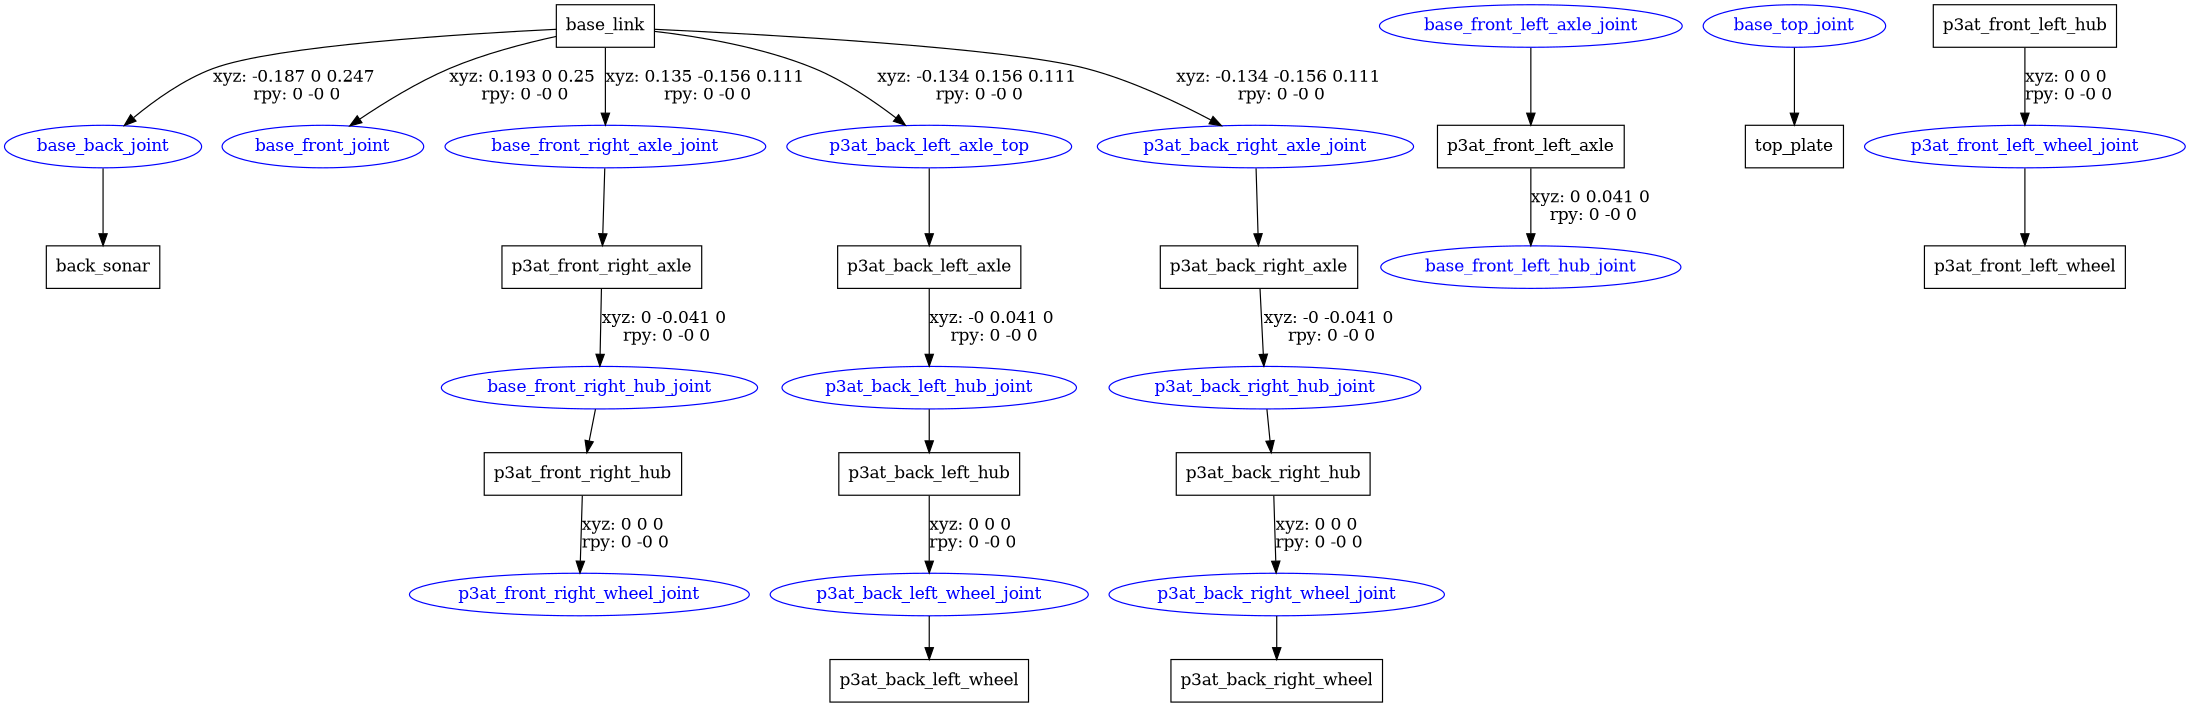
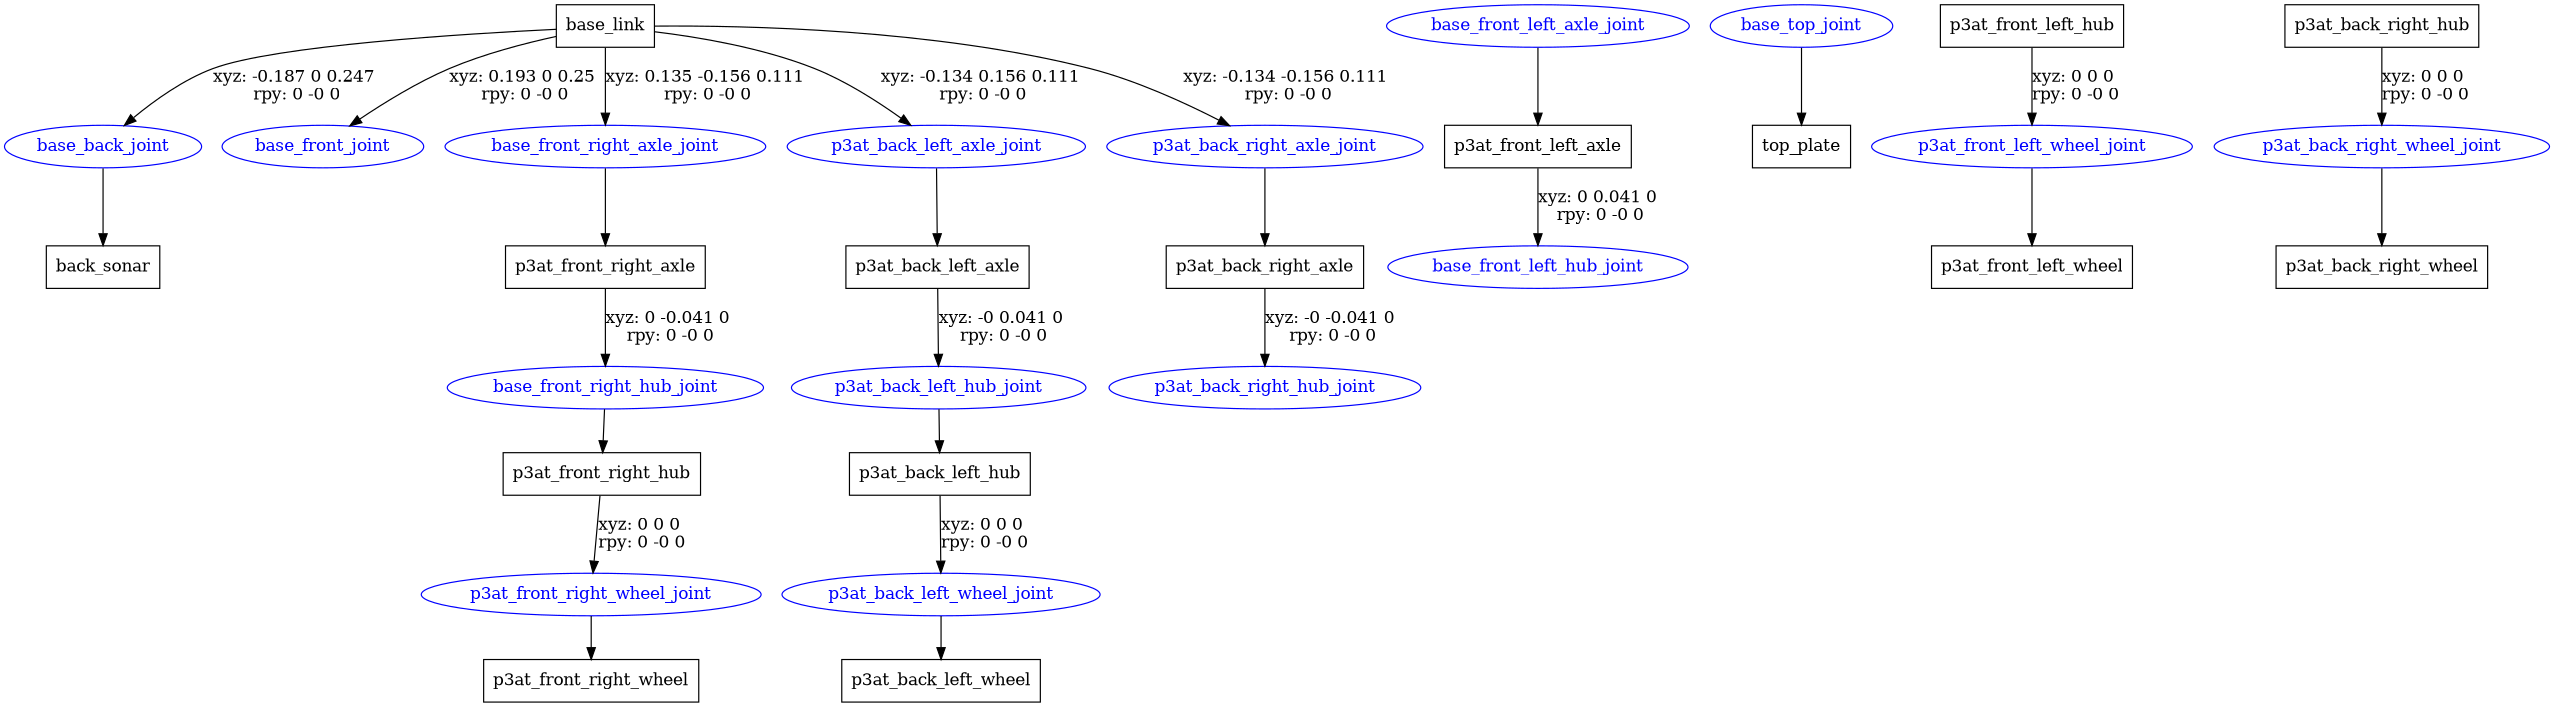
node "p3at_back_left_axle_top": label "p3at_back_left_axle_top" -> "p3at_back_left_axle_joint"
edge "p3at_back_right_hub_joint" -> "p3at_back_right_hub": removed
node "p3at_front_right_wheel": added
